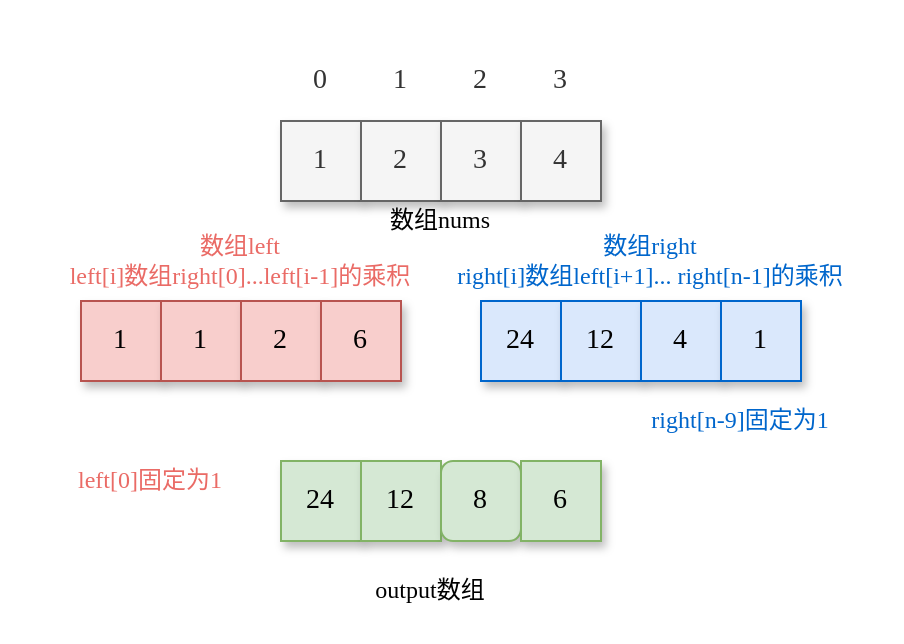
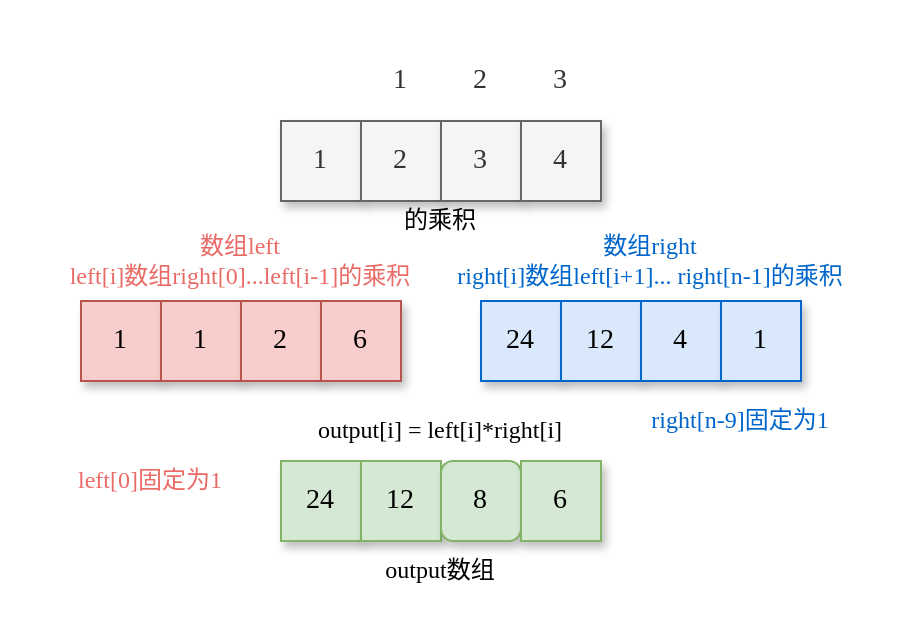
node "0": removed
node "数组nums": label "数组nums" -> "的乘积"
node "output[i] = left[i]*right[i]": added
node "output数组": moved (431, 591) -> (441, 571)
